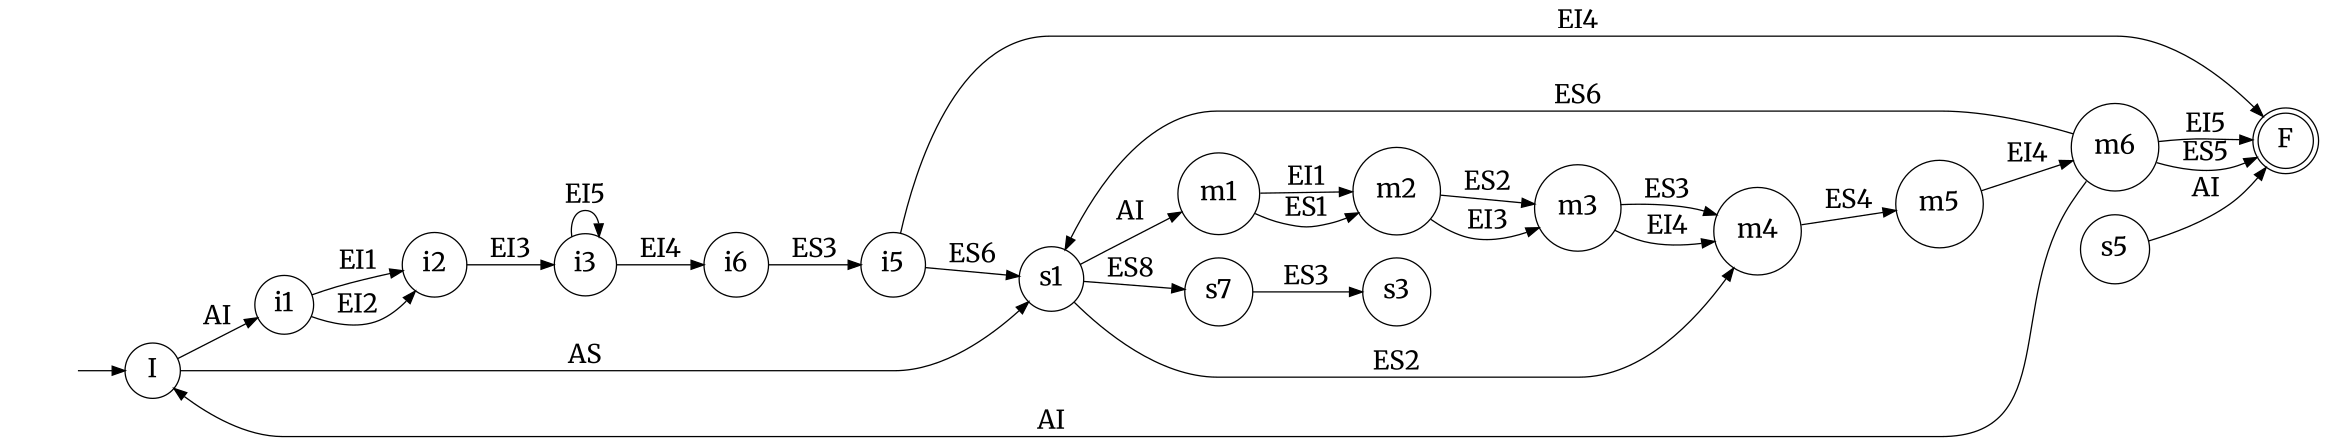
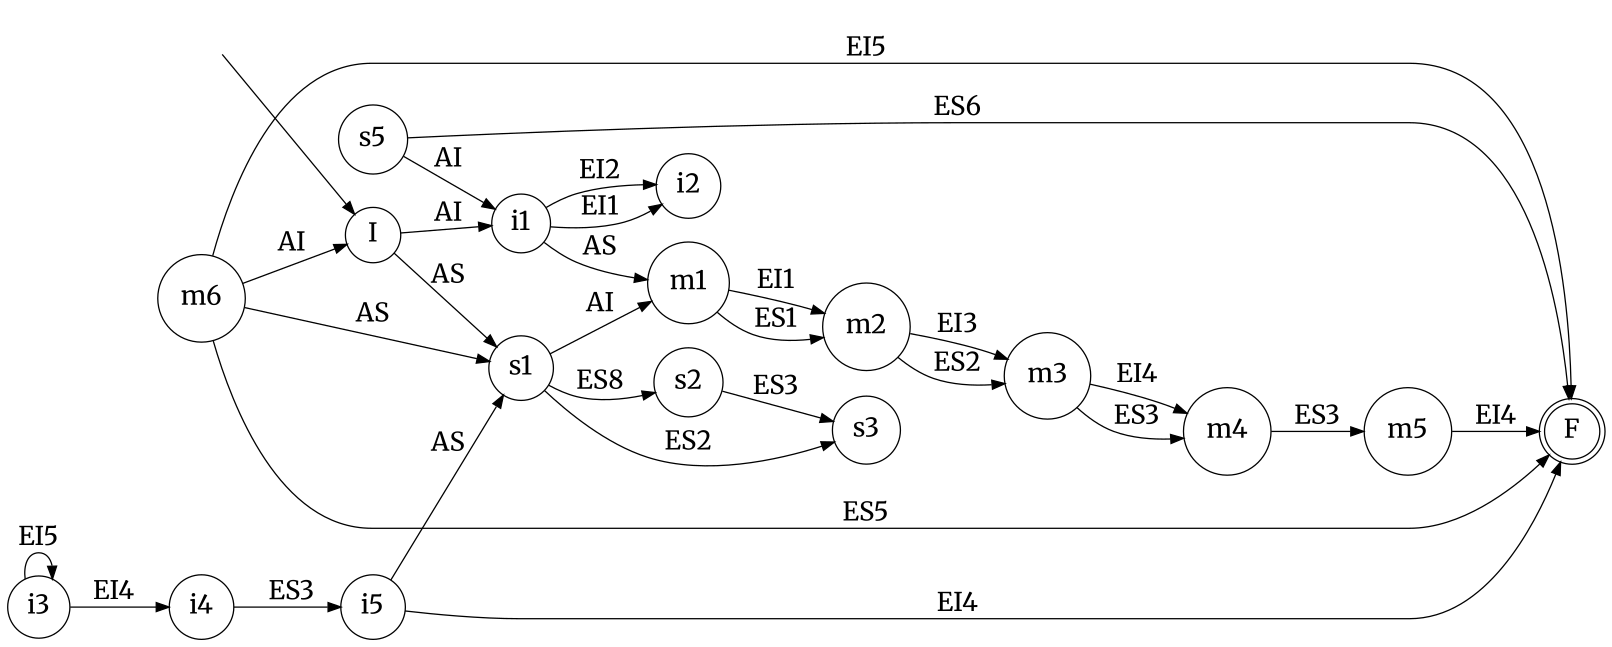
edge "m6" -> "s1": label "ES6" -> "AS"
edge "m5" -> "m6": now "m5" -> "F"
edge "s5" -> "i1": added, label "AI"
edge "s5" -> "F": label "AI" -> "ES6"
edge "m4" -> "m5": label "ES4" -> "ES3"
edge "i5" -> "s1": label "ES6" -> "AS"
edge "i2" -> "i3": removed, label "EI3"
node "i6": label "i6" -> "i4"
edge "i1" -> "m1": added, label "AS"
node "s7": label "s7" -> "s2"
edge "s1" -> "m4": now "s1" -> "s3"
